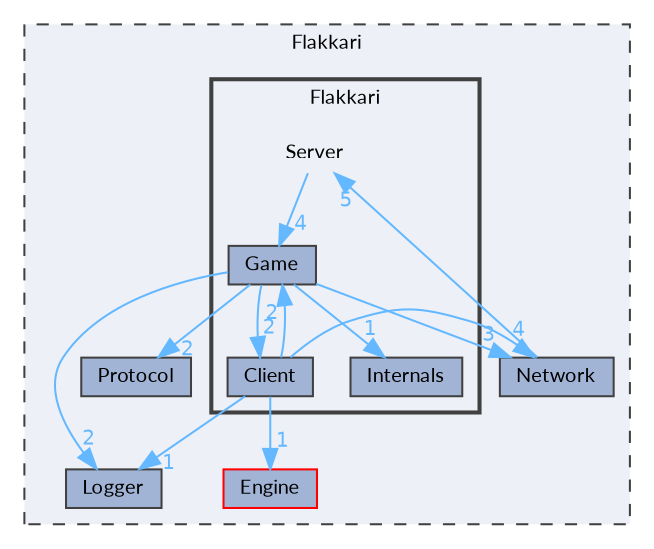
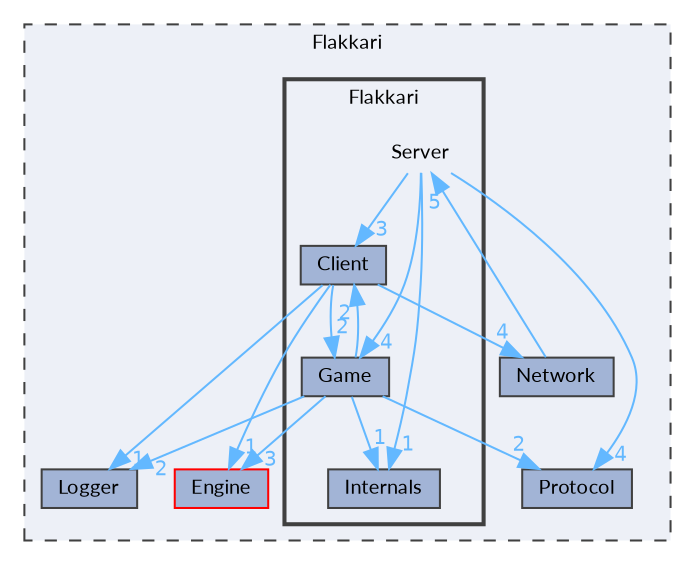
edge "Server" -> "Client": added
edge "Server" -> "Protocol": added
edge "Server" -> "Internals": added
edge "Game" -> "Network": now "Game" -> "Engine"
